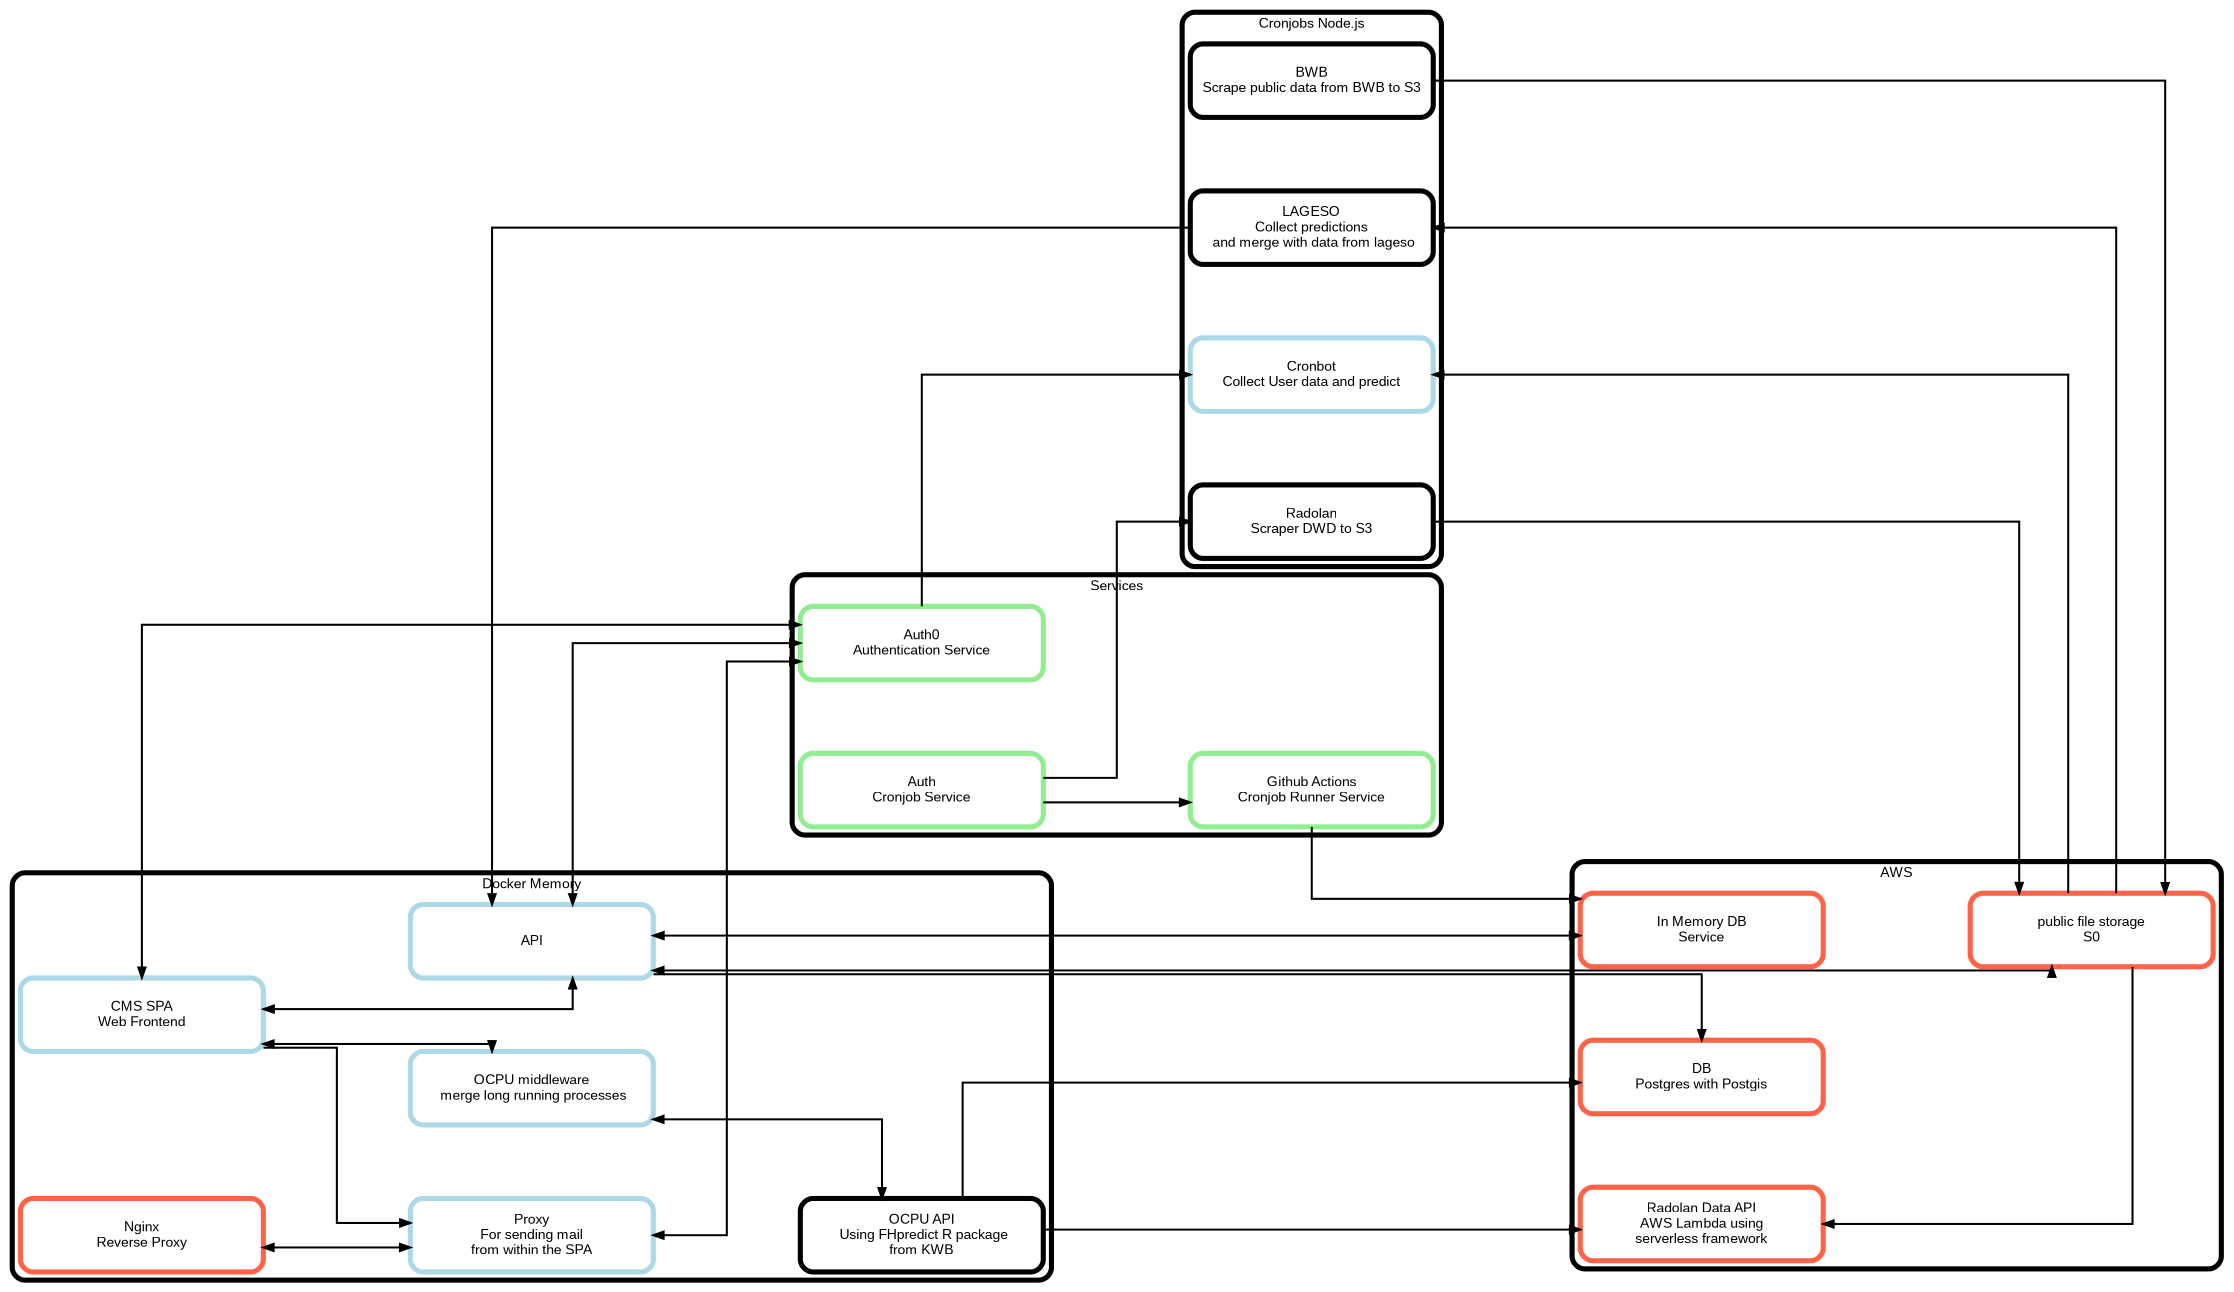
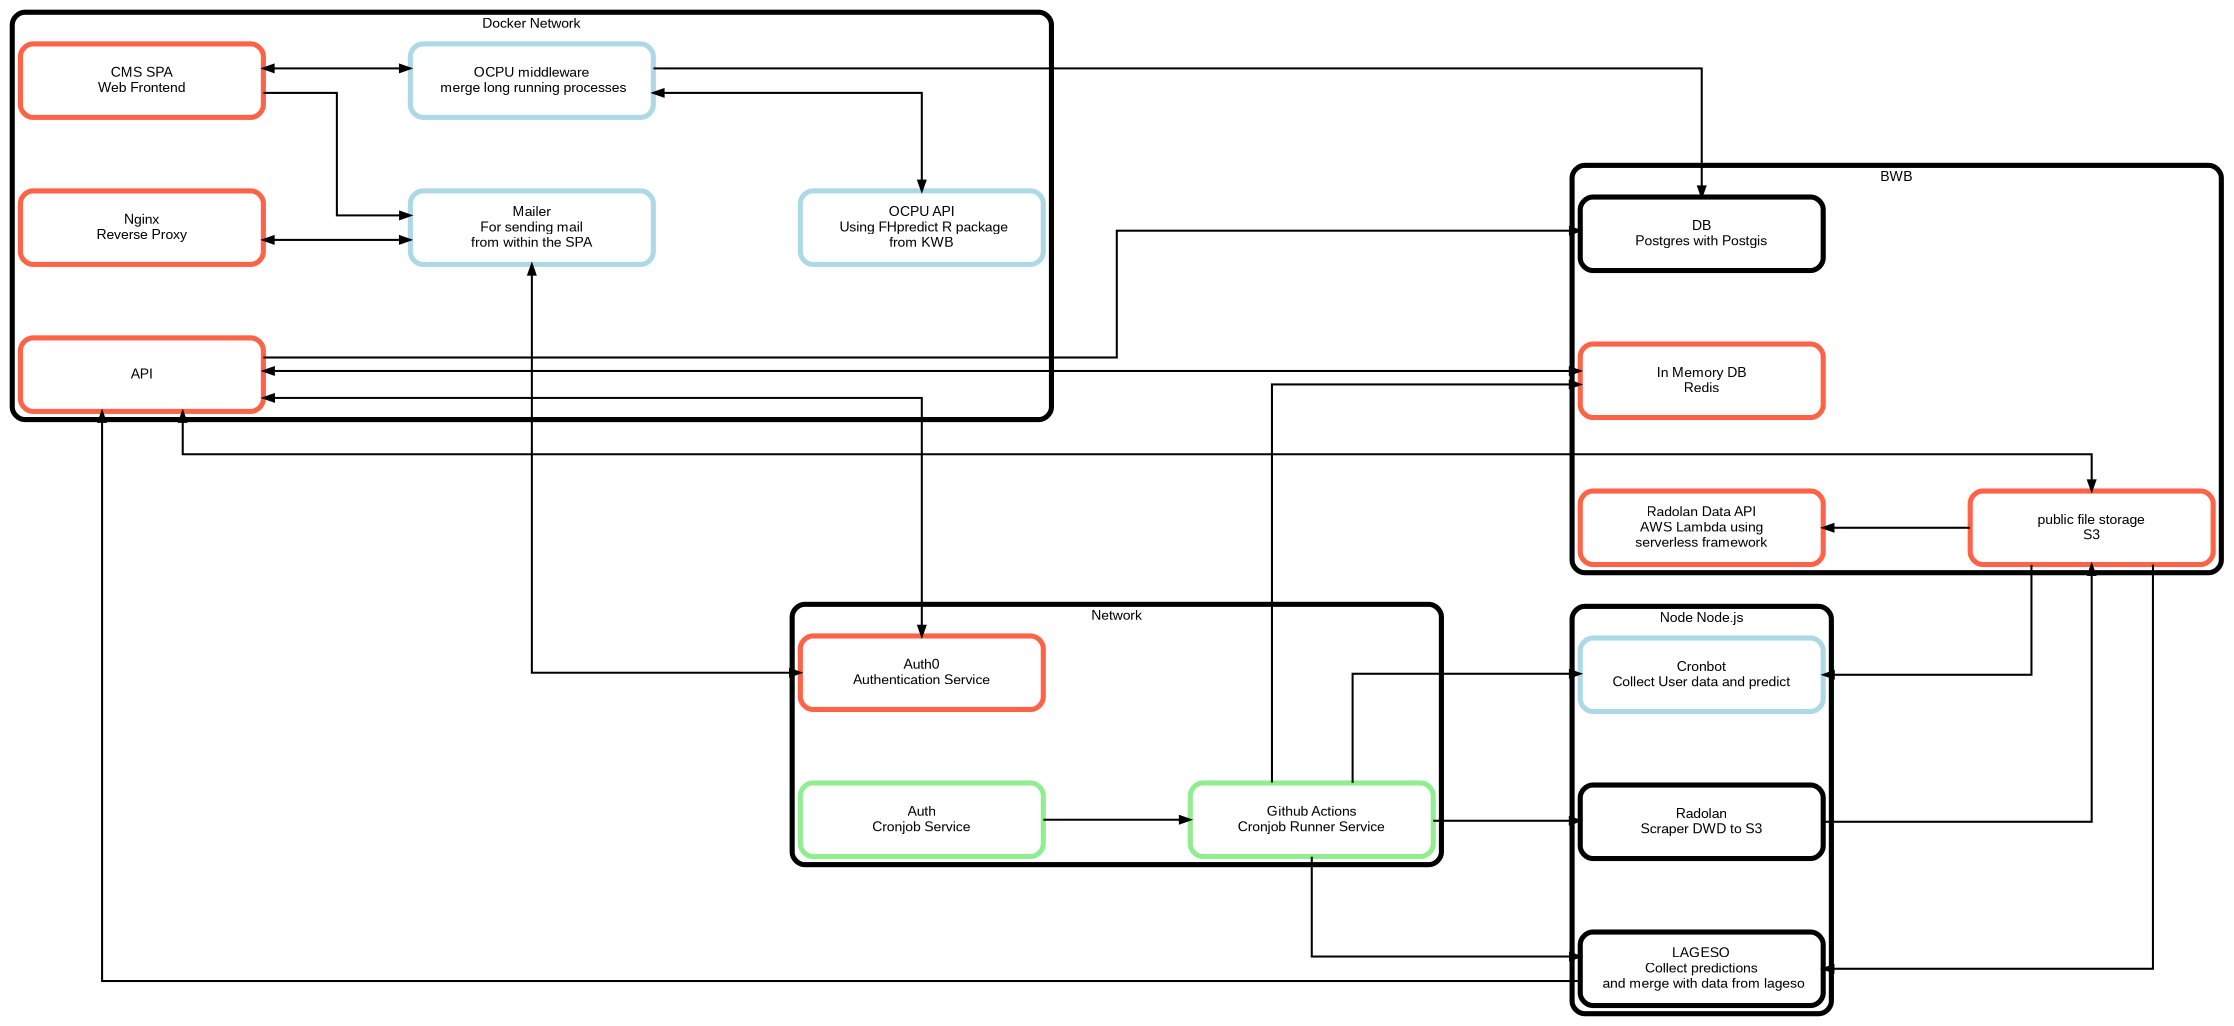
cluster "Cronjobs Node.js": label "Cronjobs Node.js" -> "Node Node.js"
node "BWB Scrape public data from BWB to S3": removed
edge "Auth0 Authentication Service" -> "Cronbot Collect User data and predict": now "Github Actions Cronjob Runner Service" -> "Cronbot Collect User data and predict"
cluster "Services": label "Services" -> "Network"
edge "Auth0 Authentication Service" -- "CMS SPA Web Frontend": removed
node "Auth0 Authentication Service": color #90ee90 -> tomato
edge "Auth Cronjob Service" -> "Radolan Scraper DWD to S3": now "Github Actions Cronjob Runner Service" -> "Radolan Scraper DWD to S3"
cluster "AWS": label "AWS" -> "BWB"
cluster "Docker Memory": label "Docker Memory" -> "Docker Network"
node "In Memory DB Service": label "In Memory DB Service" -> "In Memory DB Redis"
node "public file storage S0": label "public file storage S0" -> "public file storage S3"
node "API": color lightblue -> tomato
edge "Github Actions Cronjob Runner Service" -> "LAGESO Collect predictions and merge with data from lageso": added
edge "API" -- "CMS SPA Web Frontend": removed
node "CMS SPA Web Frontend": color lightblue -> tomato
node "DB Postgres with Postgis": color tomato -> black
edge "OCPU API Using FHpredict R package from KWB" -> "DB Postgres with Postgis": now "OCPU middleware merge long running processes" -> "DB Postgres with Postgis"
edge "OCPU API Using FHpredict R package from KWB" -> "Radolan Data API AWS Lambda using serverless framework": removed
node "Proxy For sending mail from within the SPA": label "Proxy For sending mail from within the SPA" -> "Mailer For sending mail from within the SPA"
node "OCPU API Using FHpredict R package from KWB": color black -> lightblue
